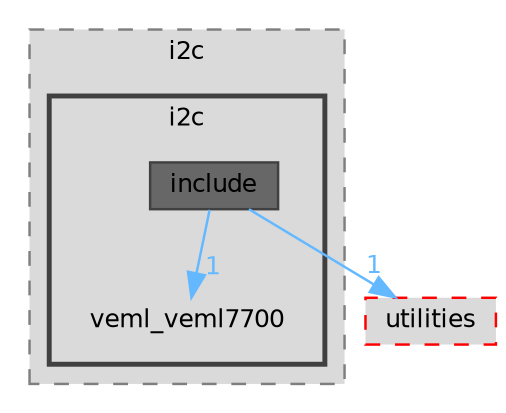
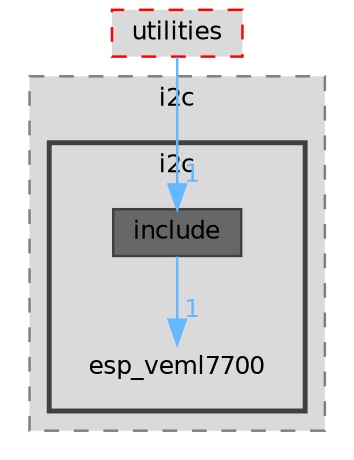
edge "include" -> "utilities": reversed
node "veml_veml7700": label "veml_veml7700" -> "esp_veml7700"
